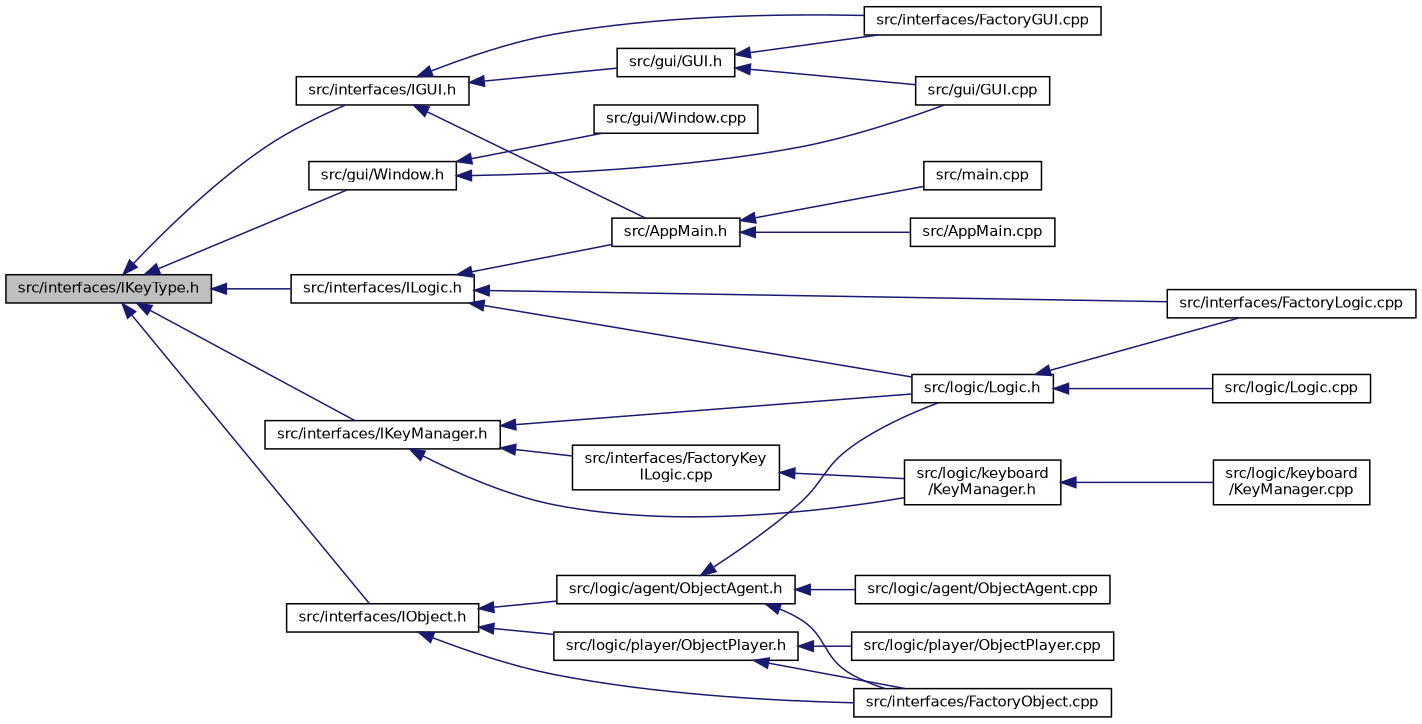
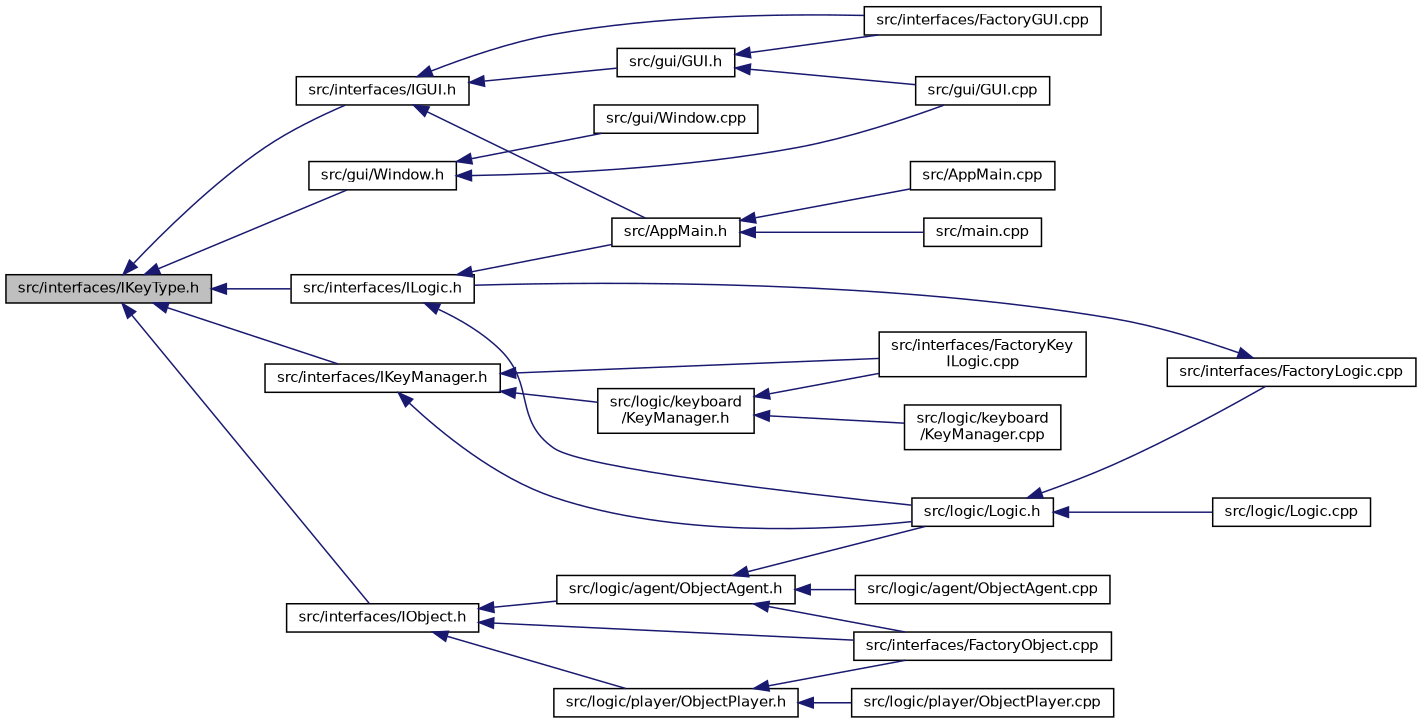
edge "src/interfaces/FactoryLogic.cpp" -> "src/interfaces/ILogic.h": reversed
edge "src/logic/keyboard /KeyManager.h" -> "src/interfaces/FactoryKey ILogic.cpp": reversed
